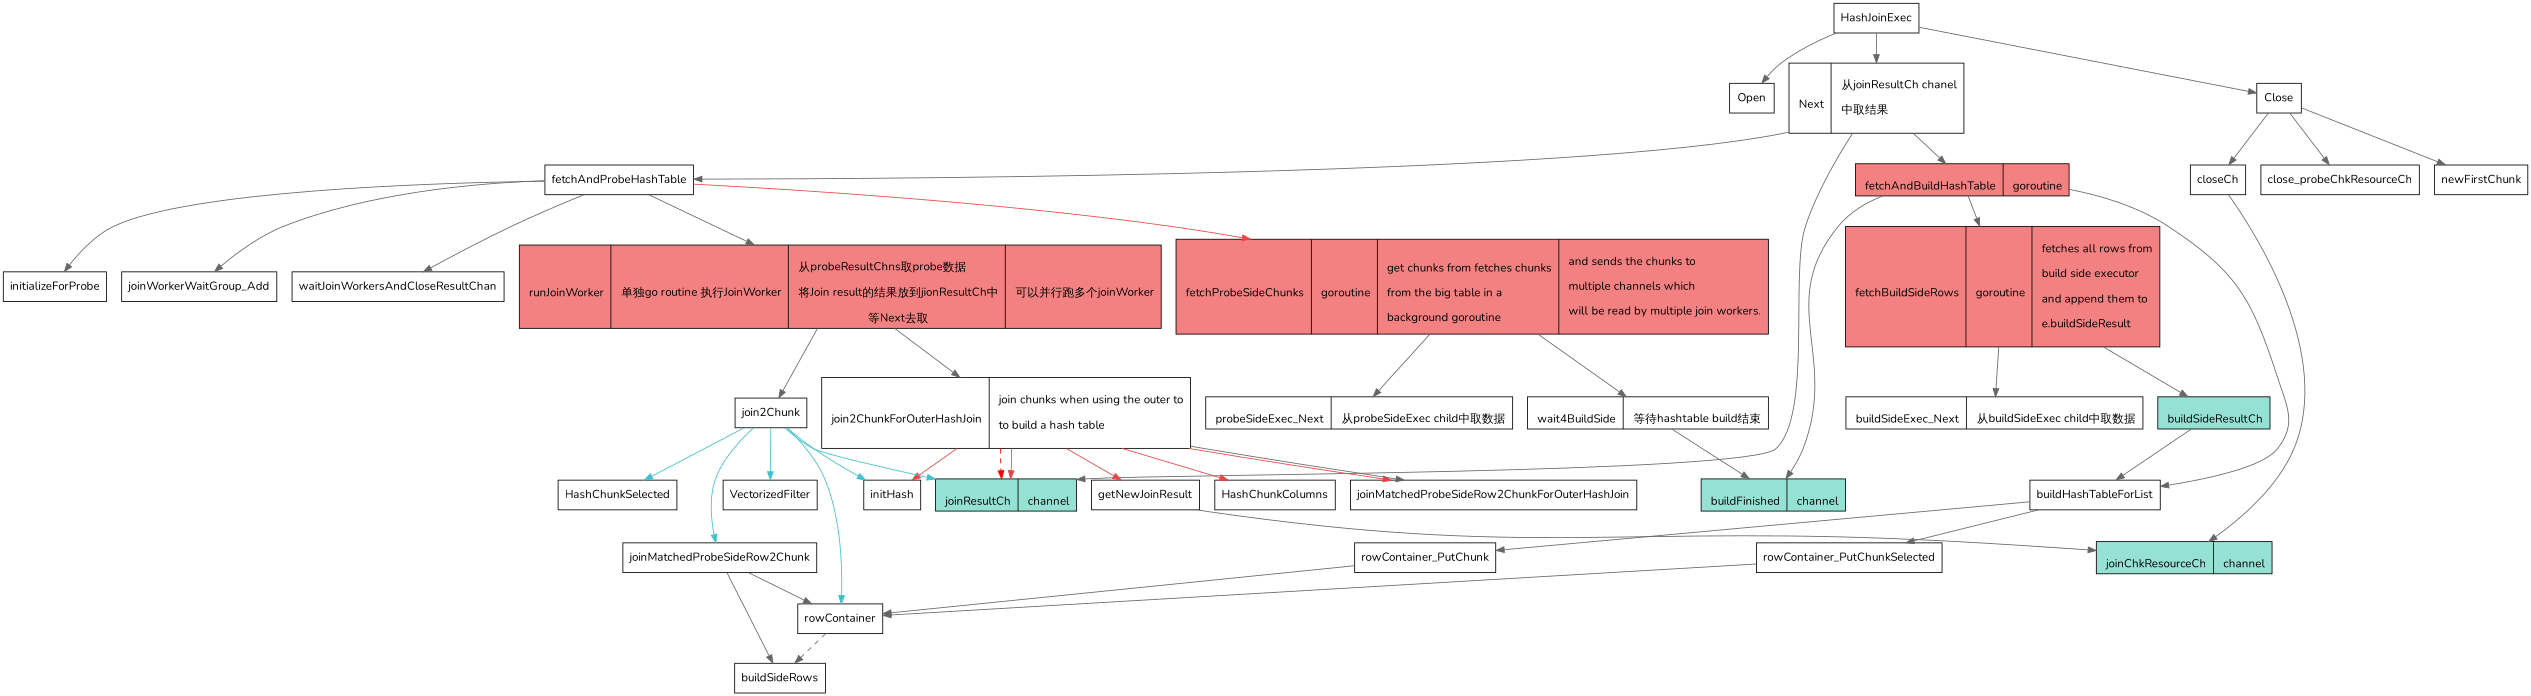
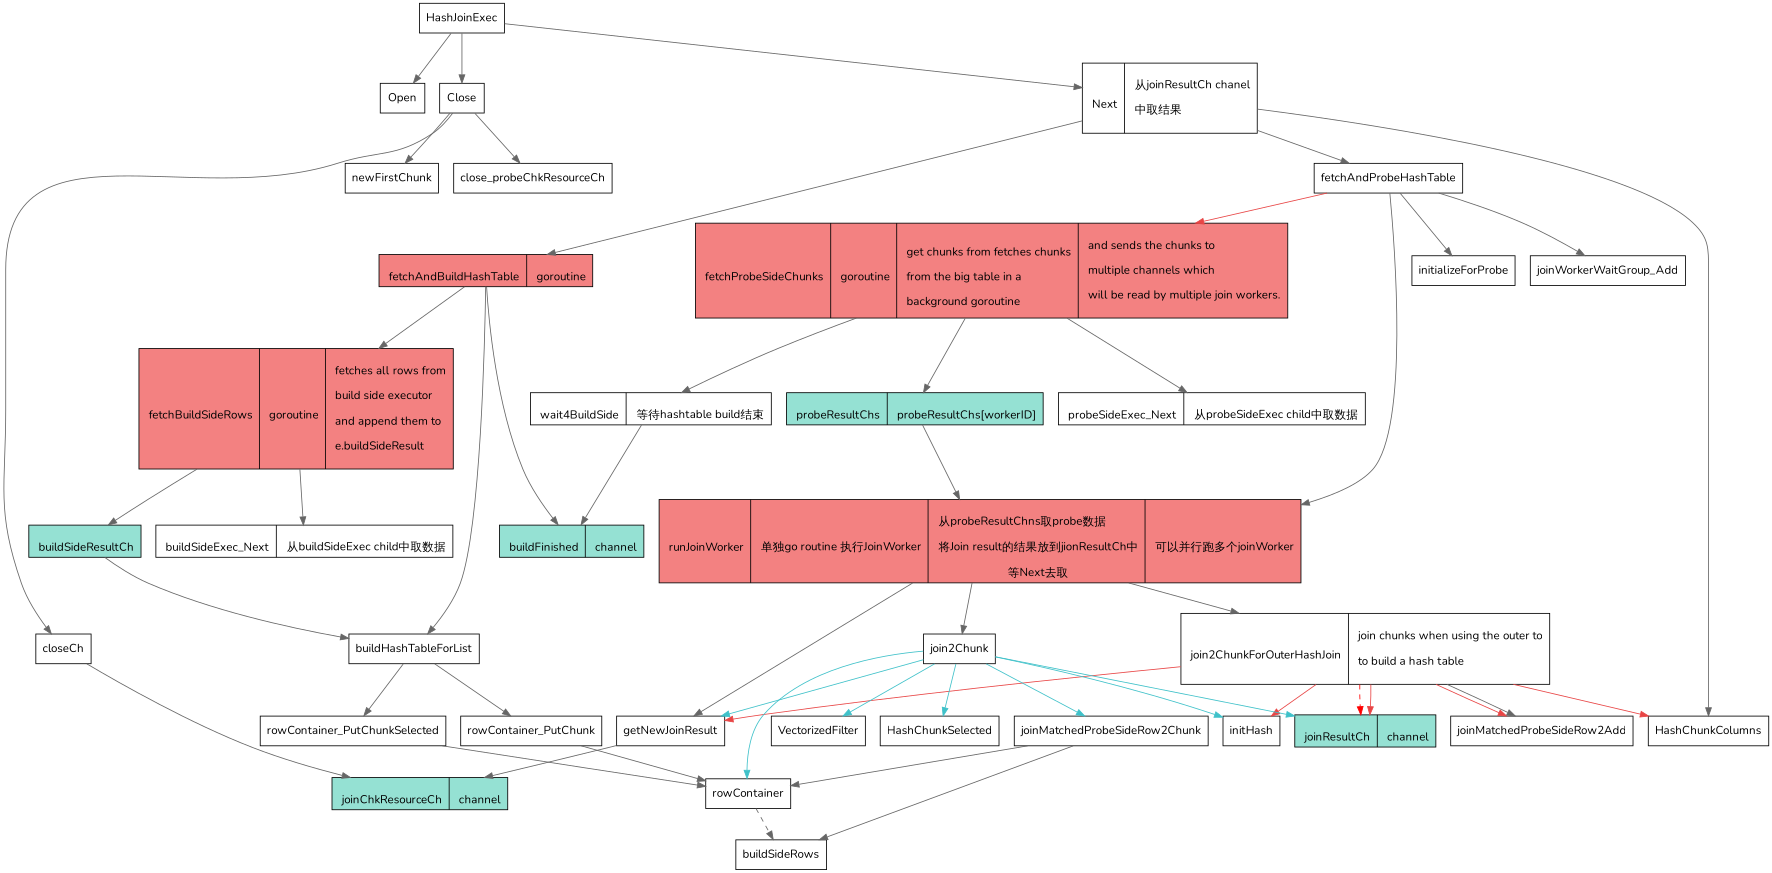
node "waitJoinWorkersAndCloseResultChan": removed
node "probeResultChs": added
edge "Next" -> "joinResultCh": now "Next" -> "HashChunkColumns"
node "joinMatchedProbeSideRow2ChunkForOuterHashJoin": label "joinMatchedProbeSideRow2ChunkForOuterHashJoin" -> "joinMatchedProbeSideRow2Add"
edge "runJoinWorker" -> "getNewJoinResult": added
edge "join2Chunk" -> "getNewJoinResult": added
